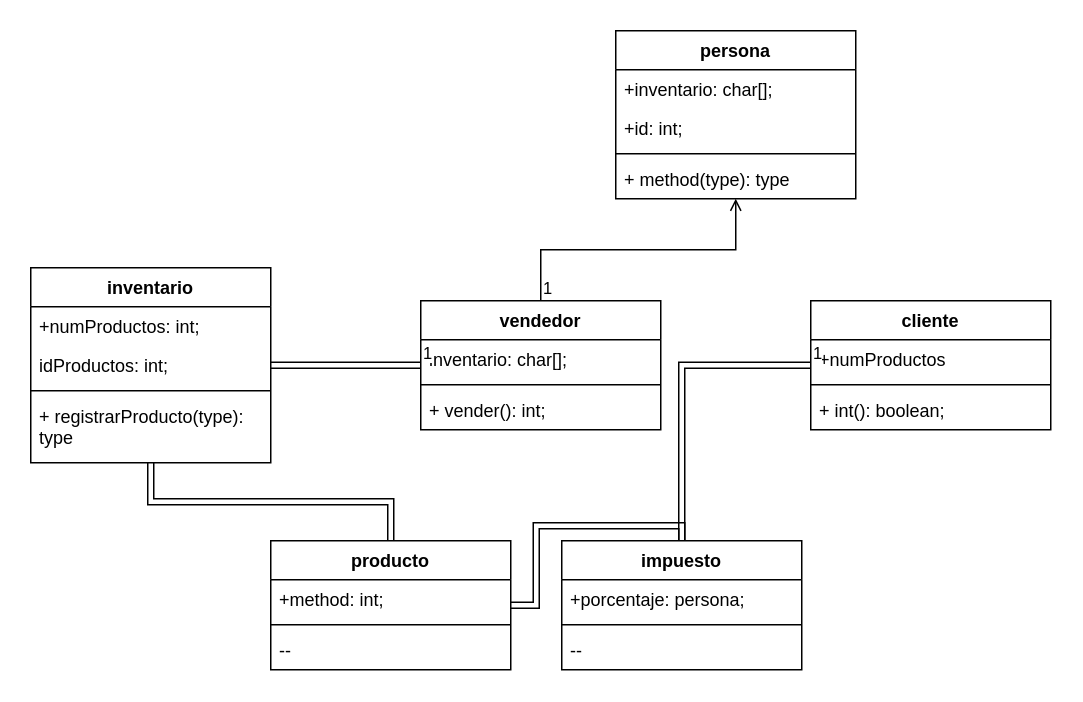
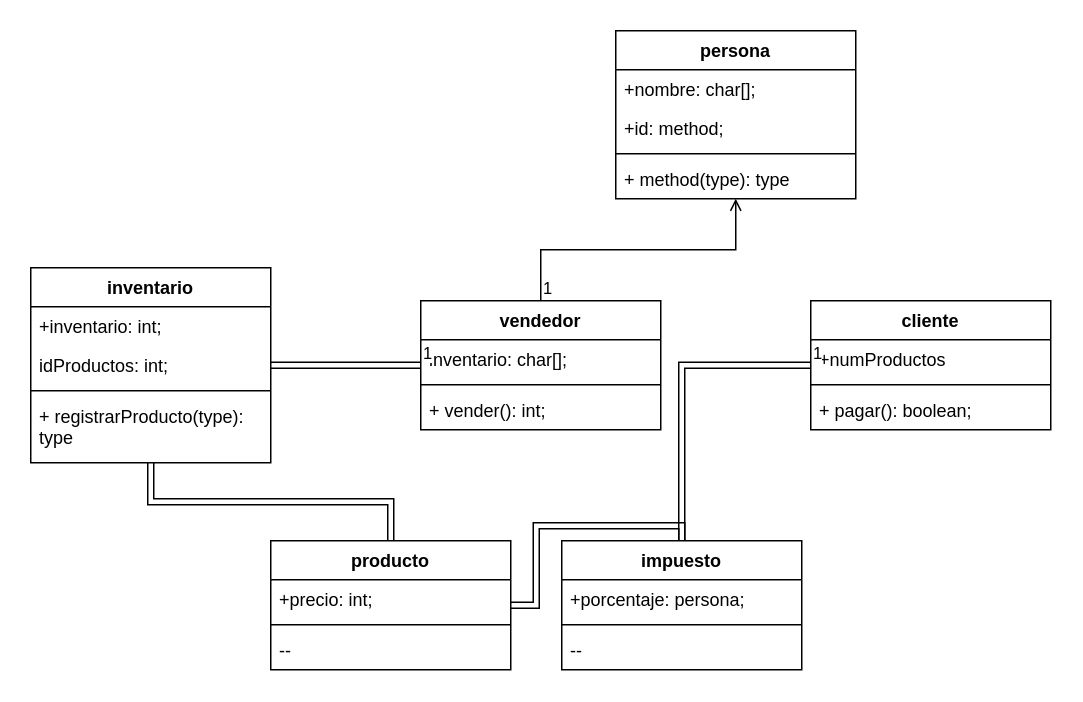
node "+inventario: char[];": label "+inventario: char[];" -> "+nombre: char[];"
node "+id: int;": label "+id: int;" -> "+id: method;"
node "+numProductos: int;": label "+numProductos: int;" -> "+inventario: int;"
node "+ int(): boolean;": label "+ int(): boolean;" -> "+ pagar(): boolean;"
node "+method: int;": label "+method: int;" -> "+precio: int;"
